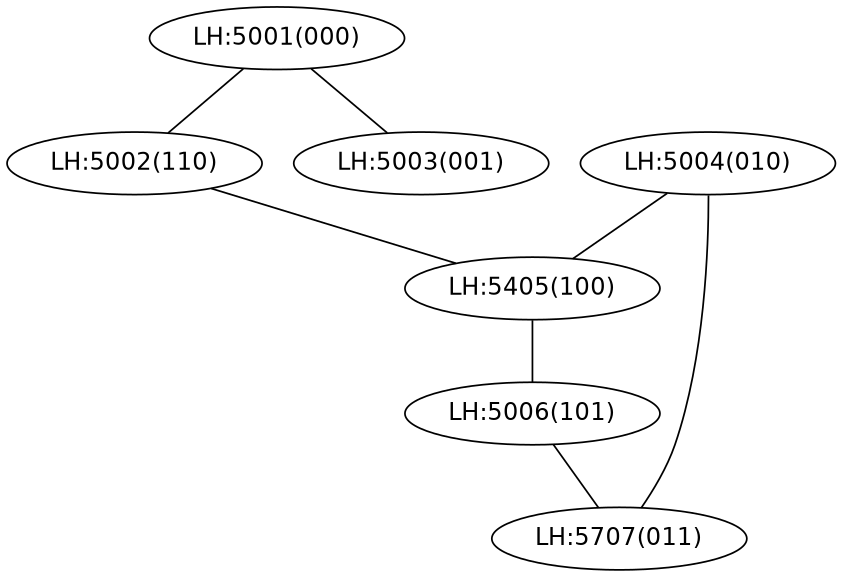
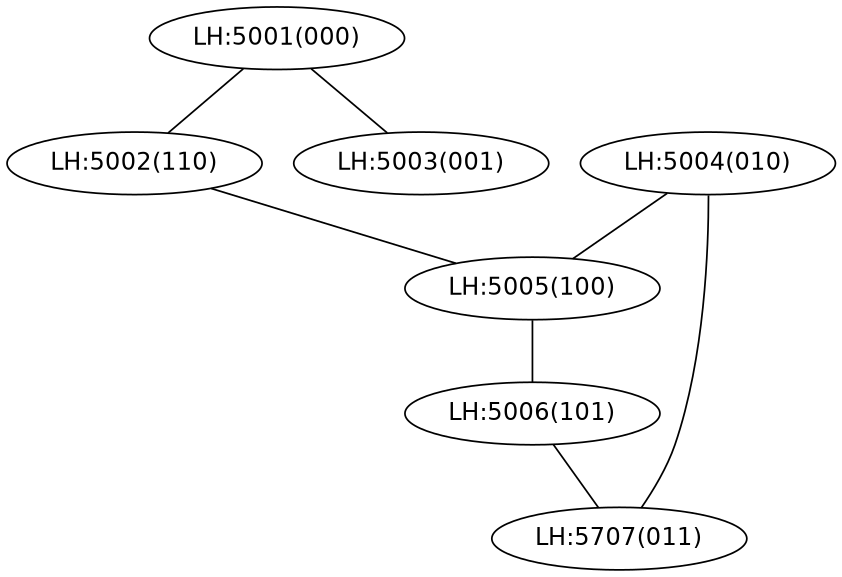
node "LH:5405(100)": label "LH:5405(100)" -> "LH:5005(100)"
